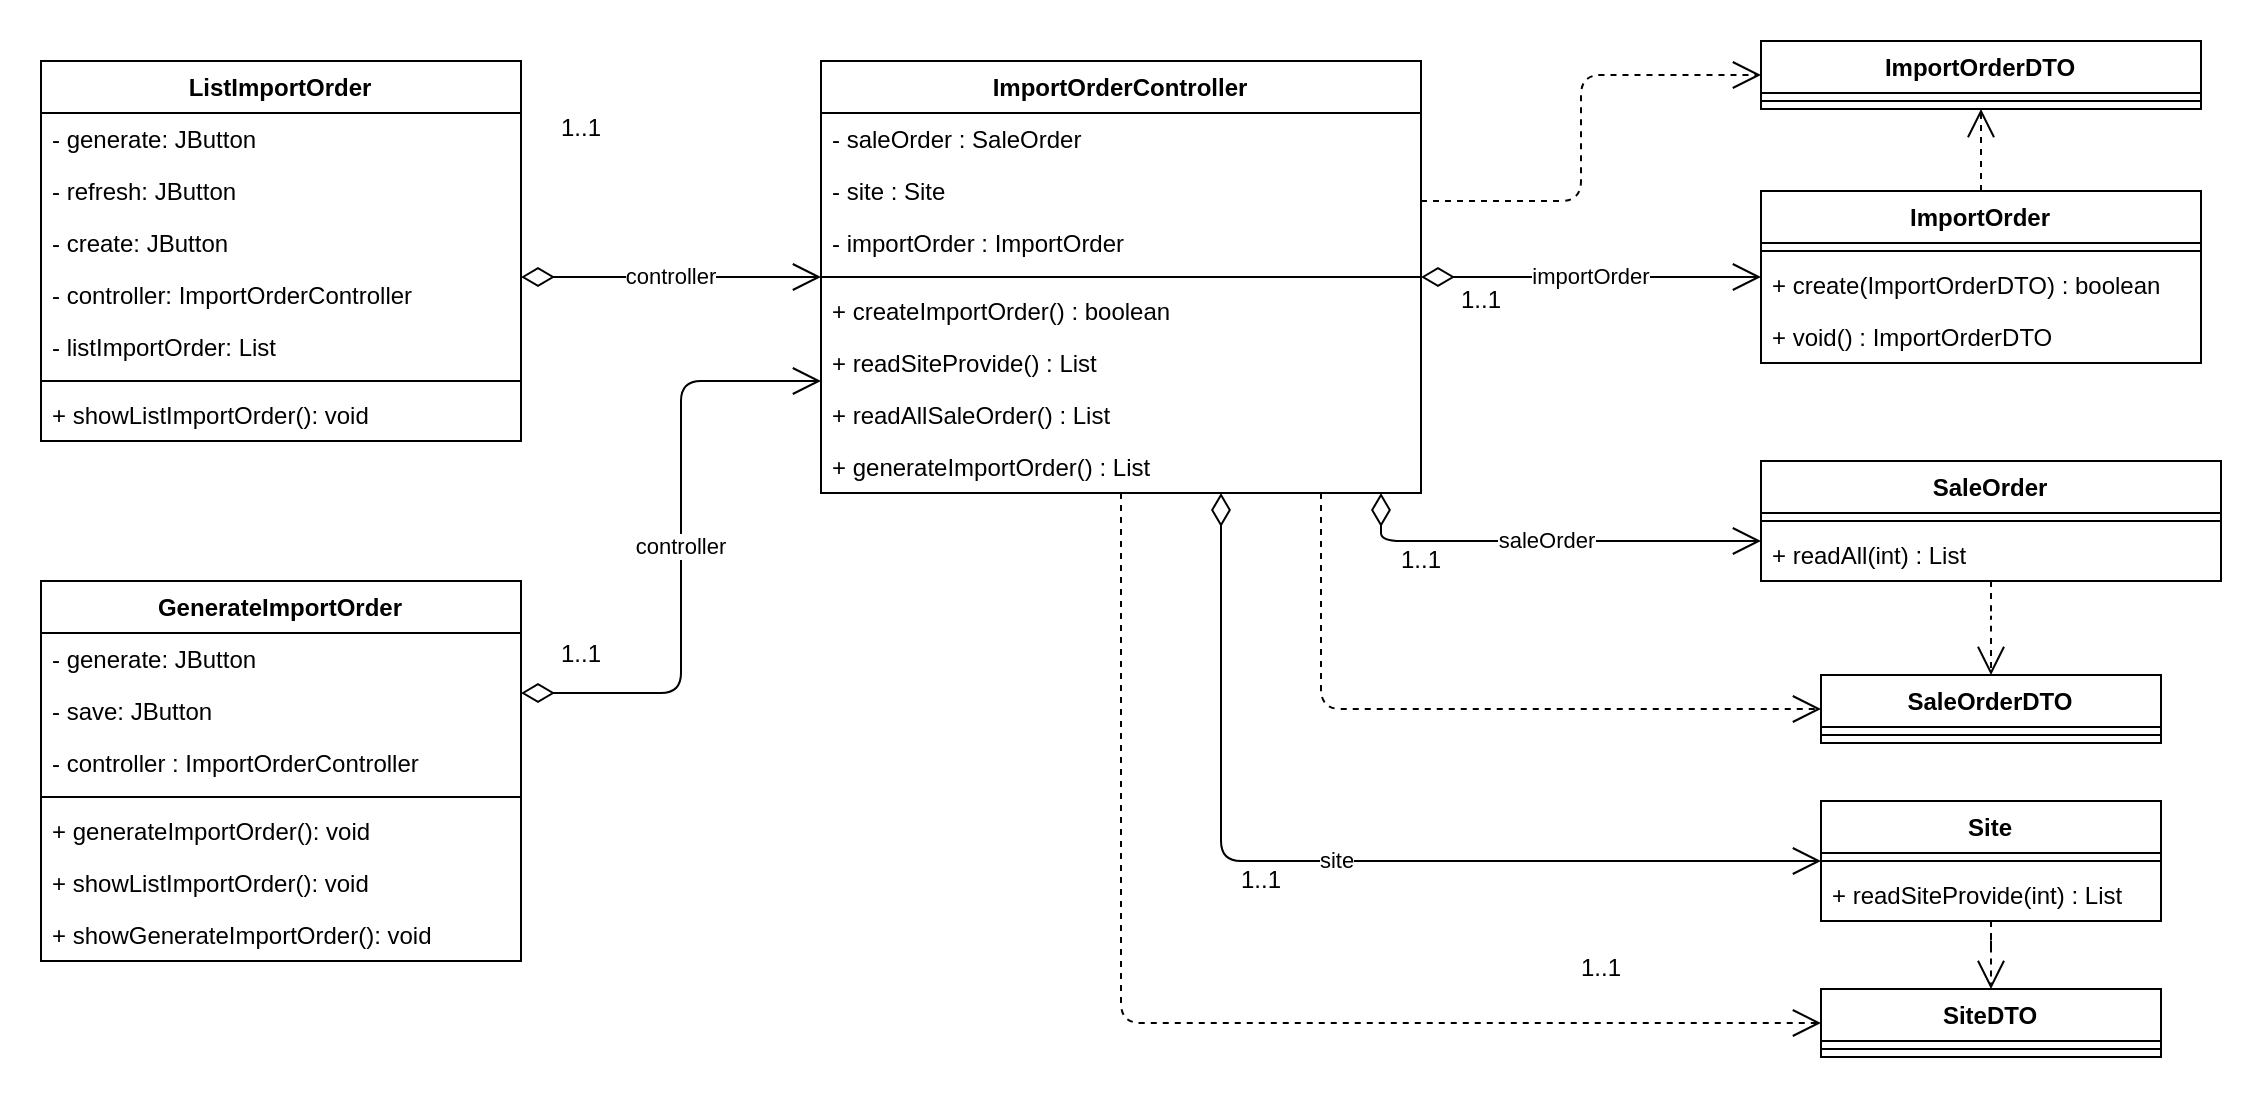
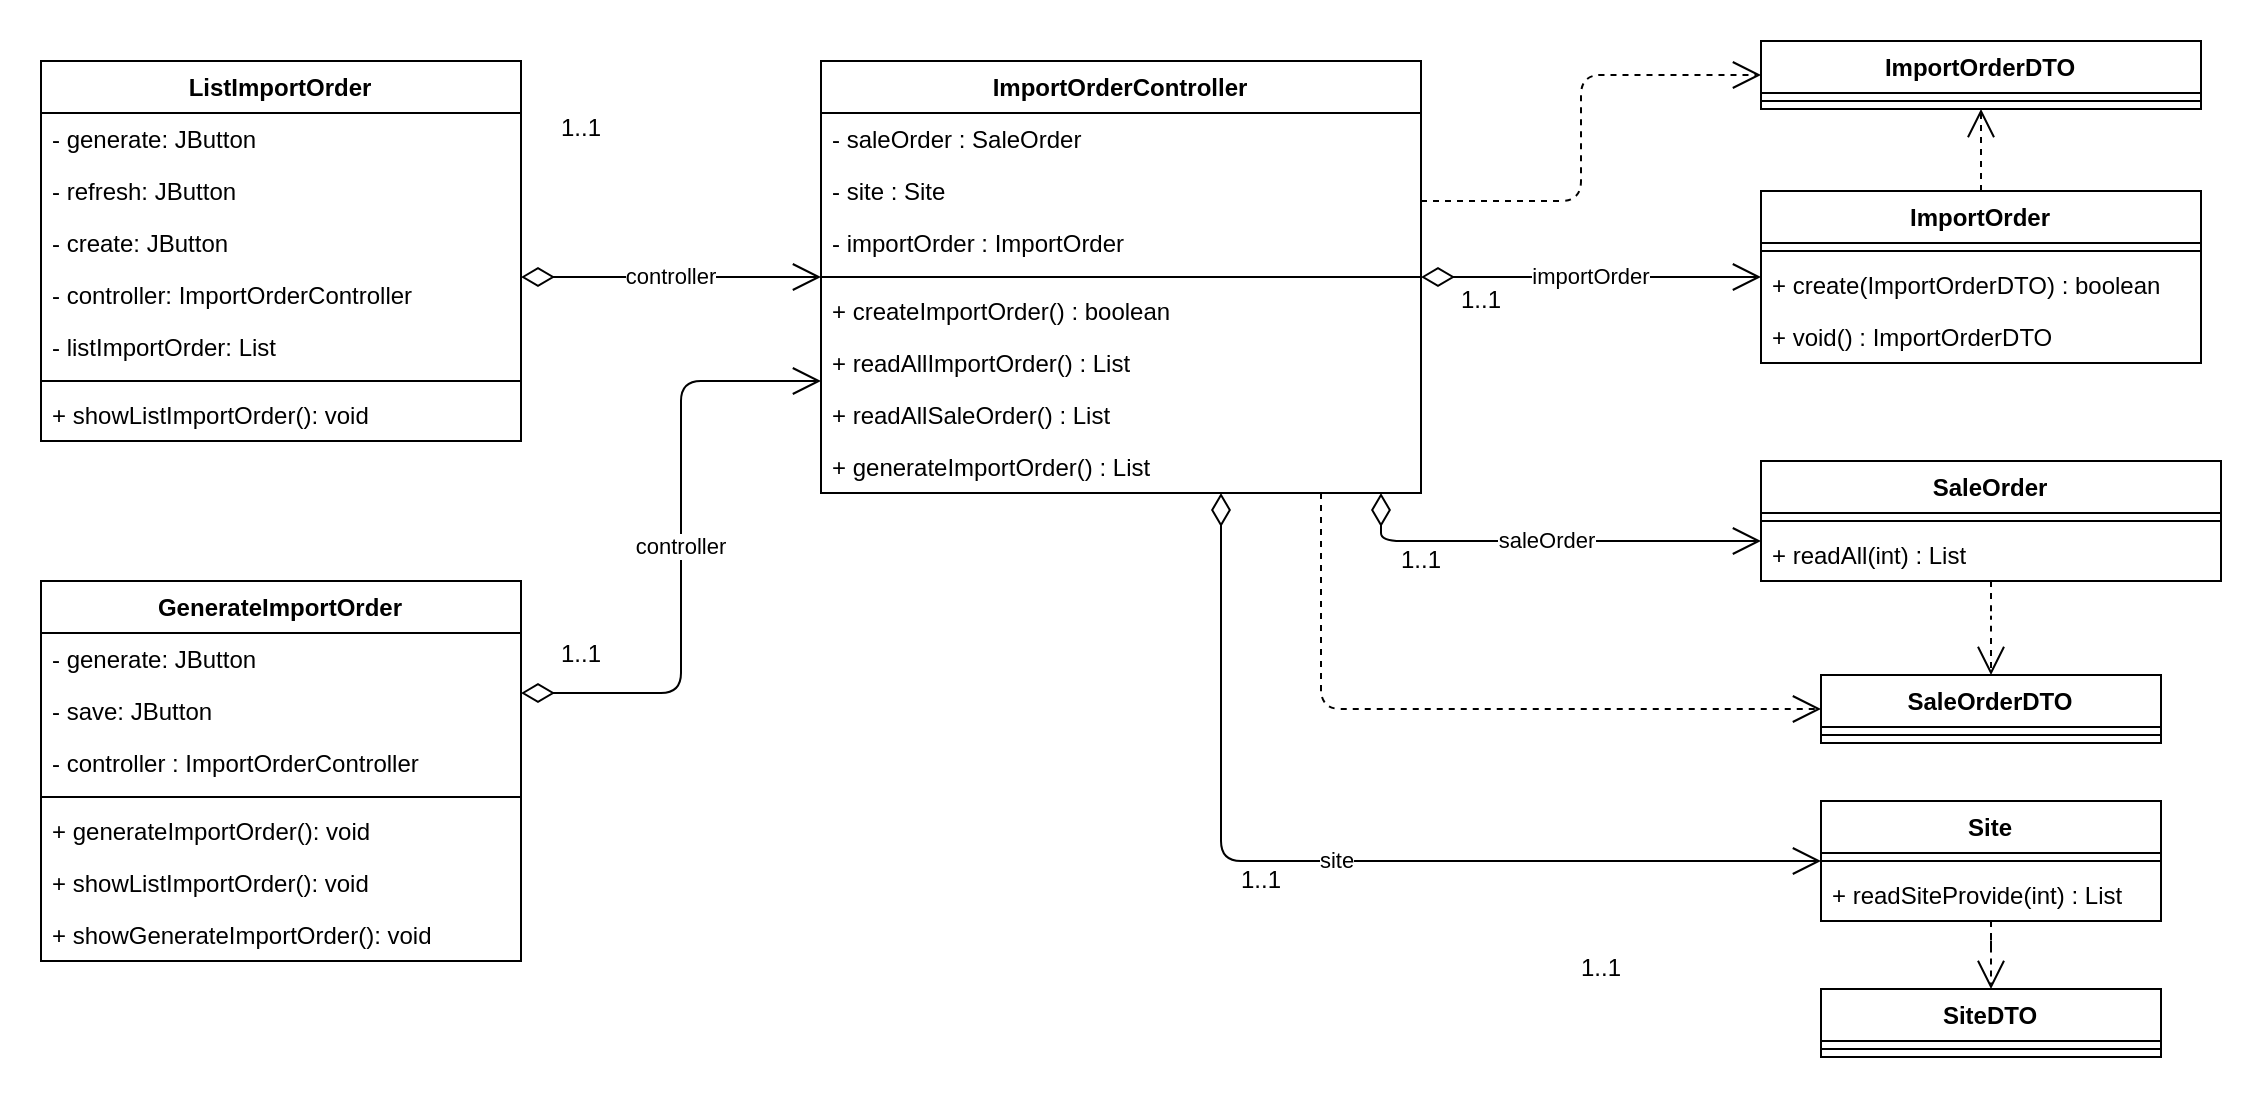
node "+ readSiteProvide() : List": label "+ readSiteProvide() : List" -> "+ readAllImportOrder() : List"
edge "ImportOrderController" -> "SiteDTO": removed
